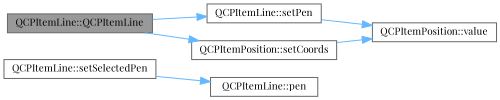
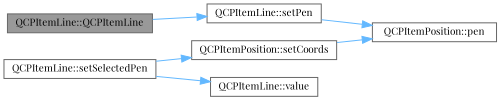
node "QCPItemPosition::value": label "QCPItemPosition::value" -> "QCPItemPosition::pen"
edge "QCPItemLine::QCPItemLine" -> "QCPItemPosition::setCoords": now "QCPItemLine::setSelectedPen" -> "QCPItemPosition::setCoords"
node "QCPItemLine::pen": label "QCPItemLine::pen" -> "QCPItemLine::value"
